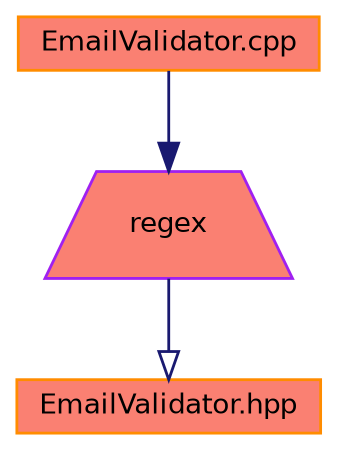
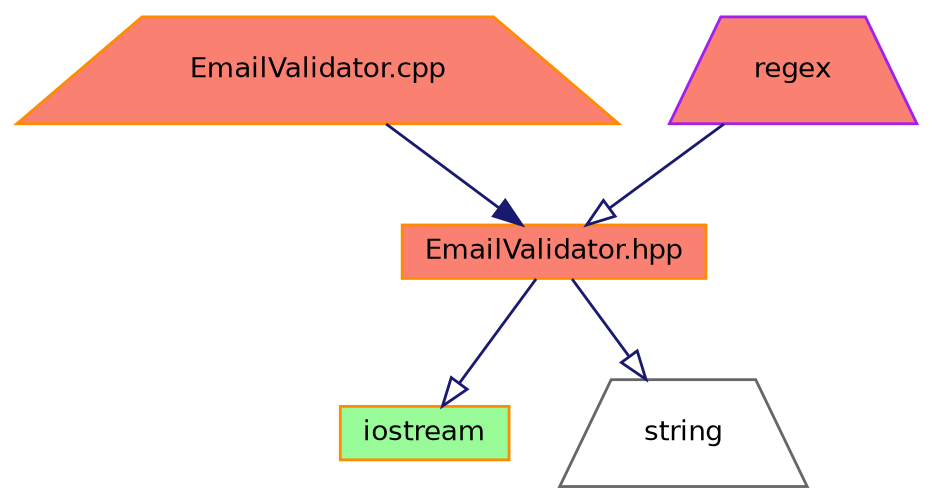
node "EmailValidator.cpp": shape box -> trapezium
edge "EmailValidator.cpp" -> "regex": now "EmailValidator.cpp" -> "EmailValidator.hpp"
node "iostream": added
node "string": added
